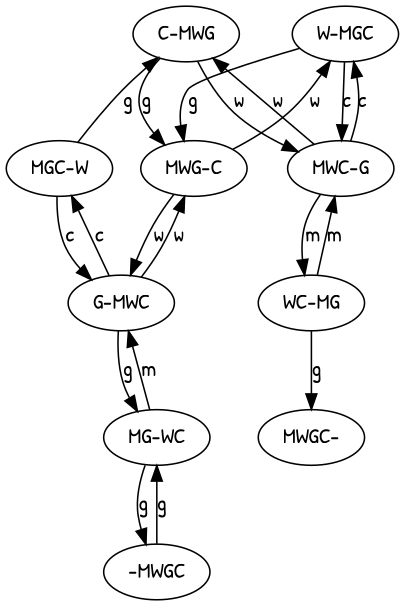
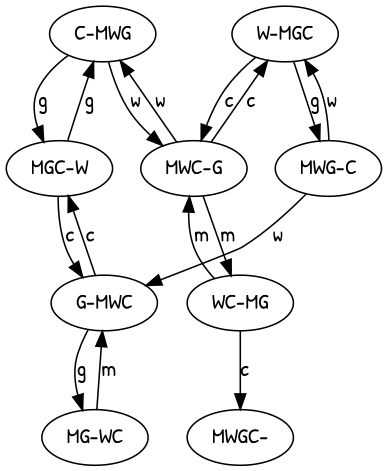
edge "C-MWG" -> "MWG-C": now "C-MWG" -> "MGC-W"
edge "G-MWC" -> "MWG-C": removed, label "w"
edge "WC-MG" -> "MWGC-": label "g" -> "c"
node "-MWGC": removed
